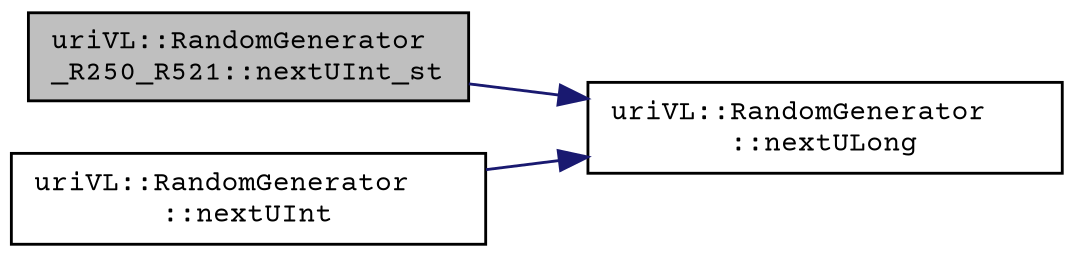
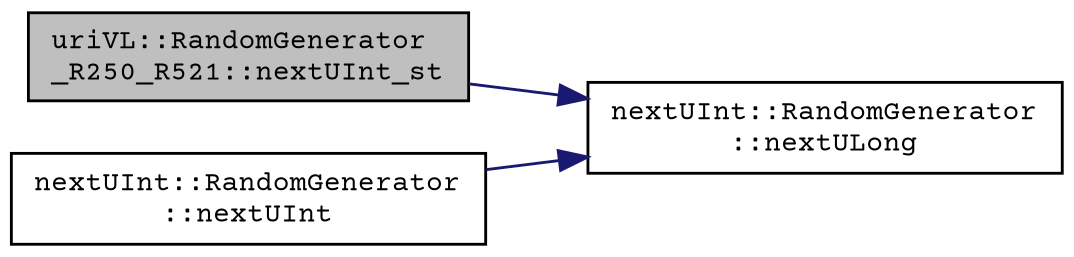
node "uriVL::RandomGenerator ::nextULong": label "uriVL::RandomGenerator ::nextULong" -> "nextUInt::RandomGenerator ::nextULong"
node "uriVL::RandomGenerator ::nextUInt": label "uriVL::RandomGenerator ::nextUInt" -> "nextUInt::RandomGenerator ::nextUInt"
